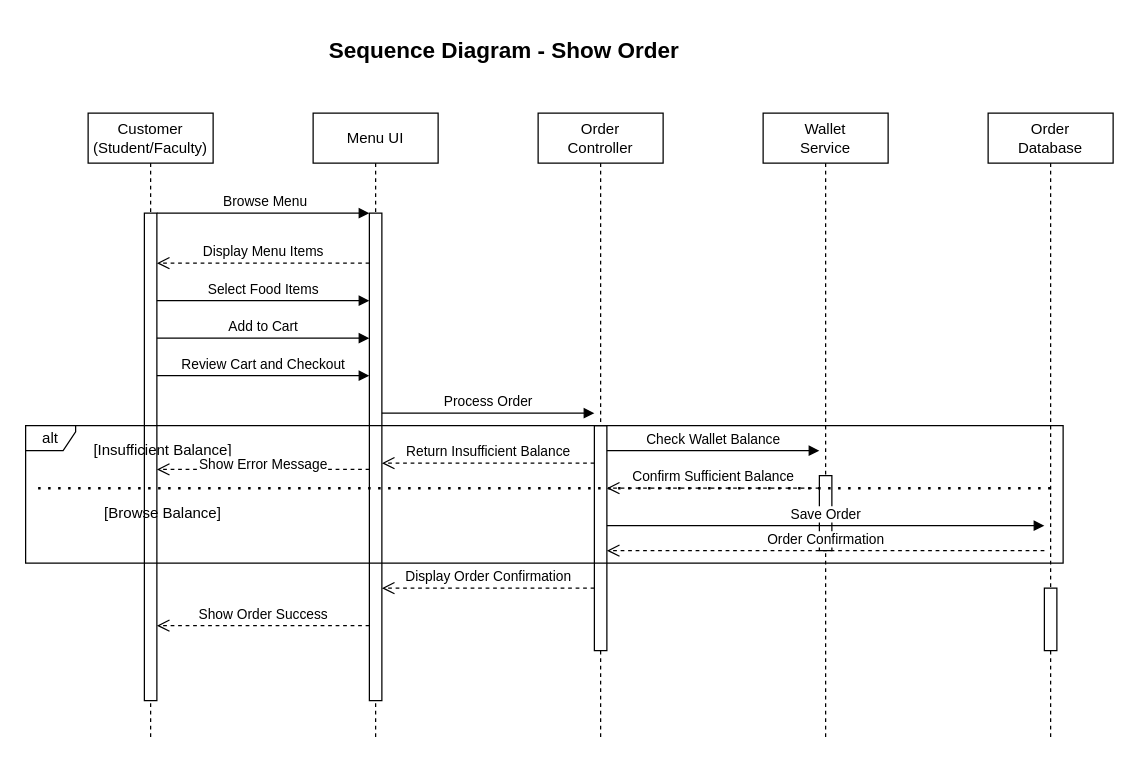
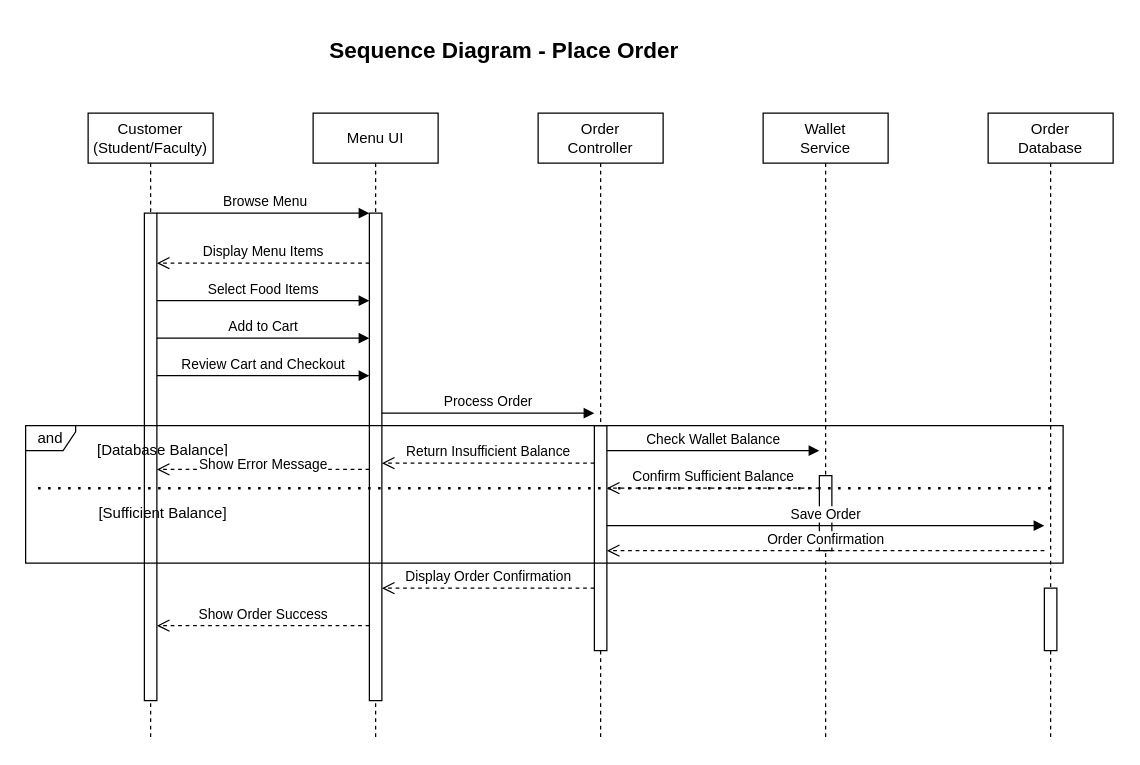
node "Sequence Diagram - Show Order": label "Sequence Diagram - Show Order" -> "Sequence Diagram - Place Order"
node "alt": label "alt" -> "and"
node "[Insufficient Balance]": label "[Insufficient Balance]" -> "[Database Balance]"
node "[Browse Balance]": label "[Browse Balance]" -> "[Sufficient Balance]"
